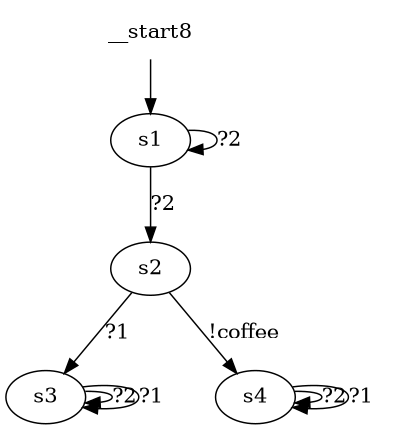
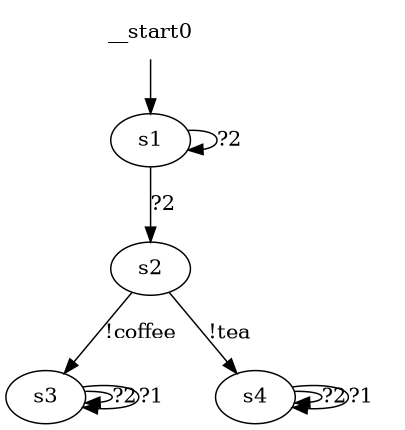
node "__start8": label "__start8" -> "__start0"
edge "s2" -> "s3": label "?1" -> "!coffee"
edge "s2" -> "s4": label "!coffee" -> "!tea"
